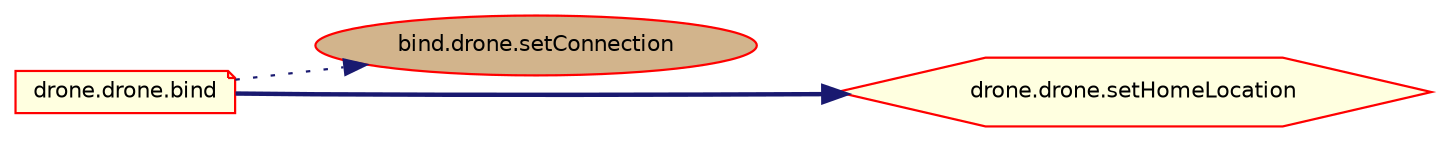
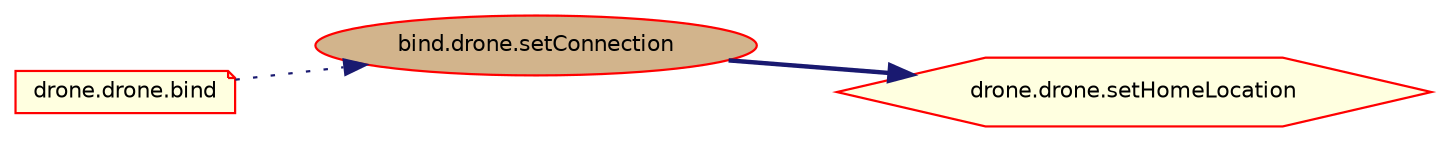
edge "drone.drone.bind" -> "drone.drone.setHomeLocation": now "bind.drone.setConnection" -> "drone.drone.setHomeLocation"
